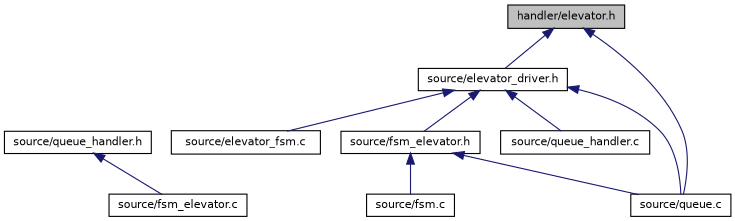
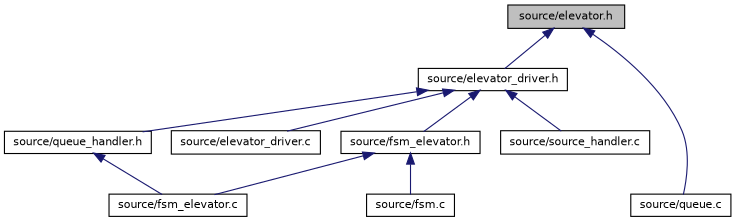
node "handler/elevator.h": label "handler/elevator.h" -> "source/elevator.h"
edge "source/queue.c" -> "source/elevator_driver.h": now "source/queue_handler.h" -> "source/elevator_driver.h"
node "source/elevator_fsm.c": label "source/elevator_fsm.c" -> "source/elevator_driver.c"
node "source/queue_handler.c": label "source/queue_handler.c" -> "source/source_handler.c"
edge "source/queue.c" -> "source/fsm_elevator.h": now "source/fsm_elevator.c" -> "source/fsm_elevator.h"
